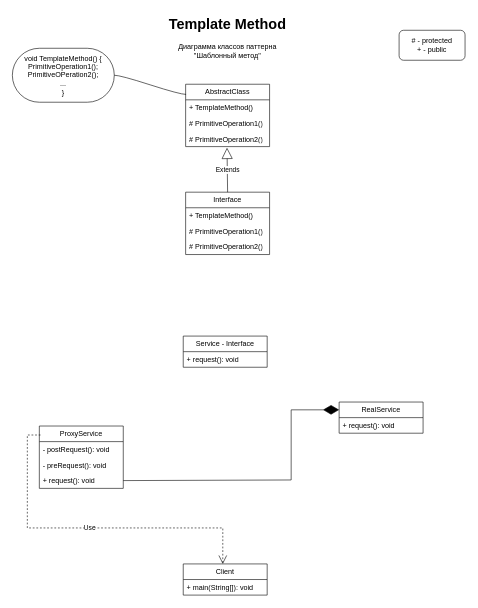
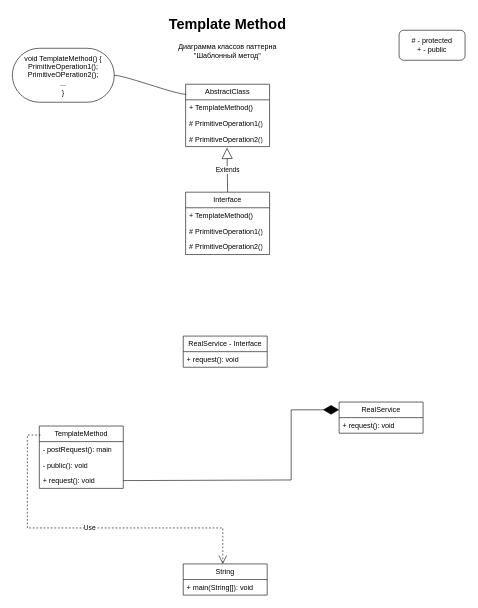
node "Service - Interface": label "Service - Interface" -> "RealService - Interface"
node "ProxyService": label "ProxyService" -> "TemplateMethod"
node "- postRequest(): void": label "- postRequest(): void" -> "- postRequest(): main"
node "- preRequest(): void": label "- preRequest(): void" -> "- public(): void"
node "Client": label "Client" -> "String"
